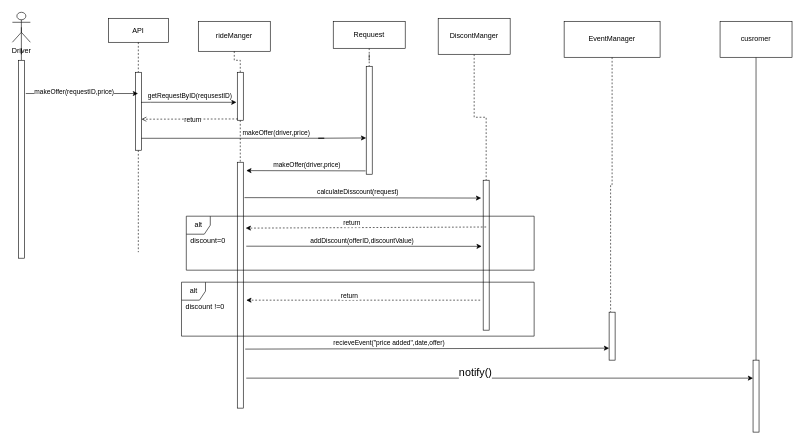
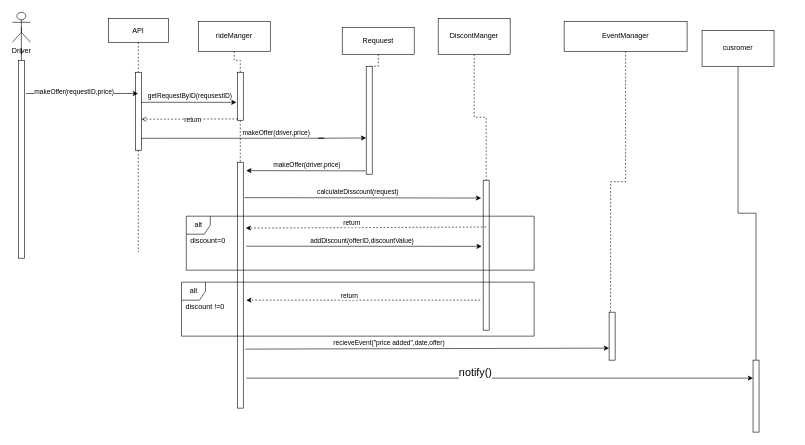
node "Requuest": moved (369, 35) -> (378, 41)
node "EventManager": size 96x36 -> 123x30
node "cusromer": moved (756, 39) -> (738, 48)
